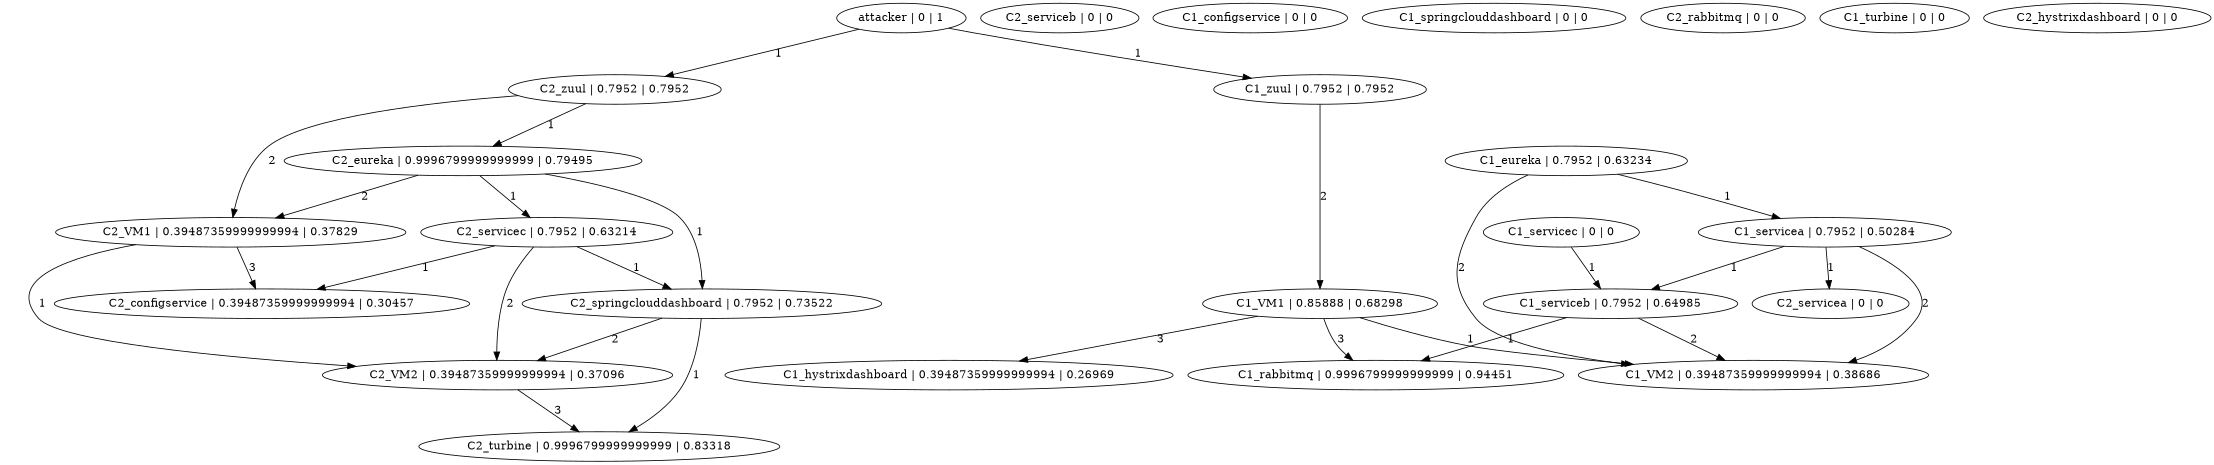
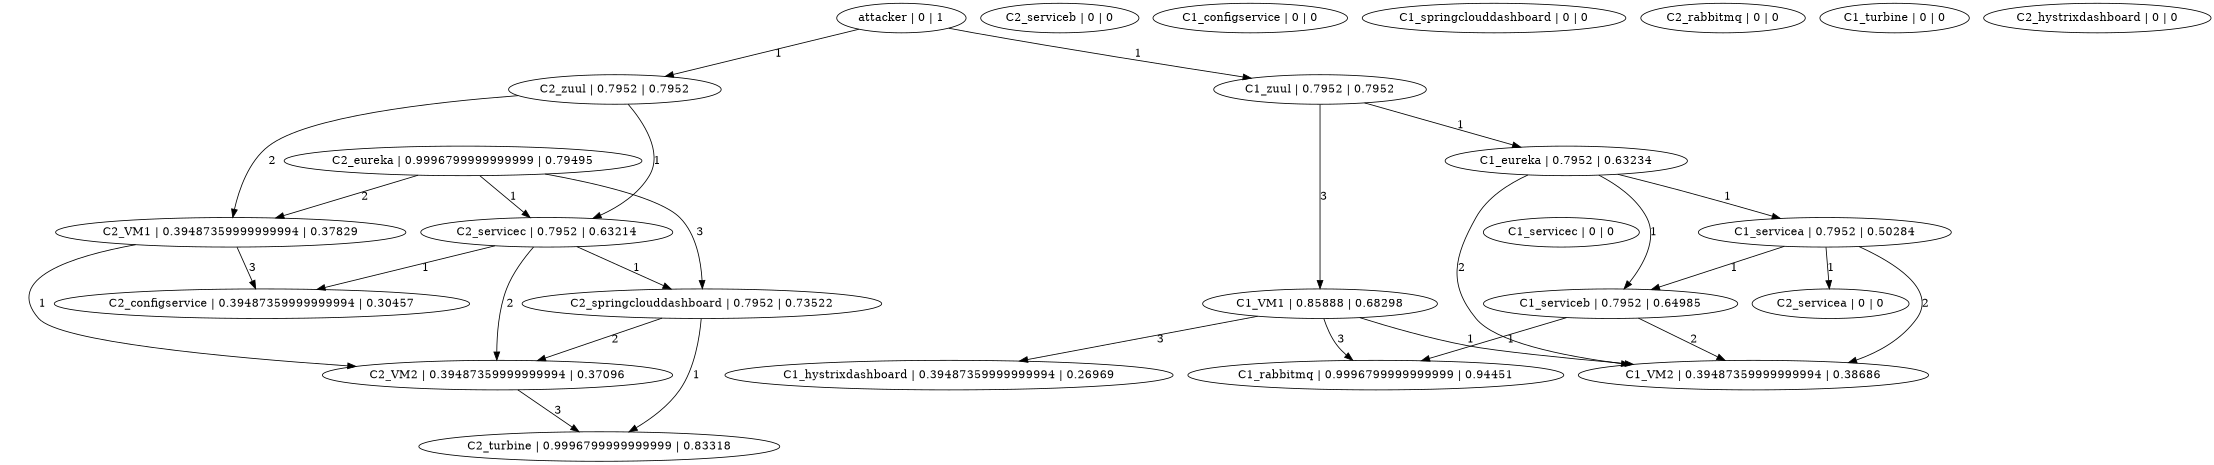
edge "C2_zuul | 0.7952 | 0.7952" -> "C2_eureka | 0.9996799999999999 | 0.79495": now "C2_zuul | 0.7952 | 0.7952" -> "C2_servicec | 0.7952 | 0.63214"
edge "C1_zuul | 0.7952 | 0.7952" -> "C1_eureka | 0.7952 | 0.63234": added, label "1"
edge "C1_zuul | 0.7952 | 0.7952" -> "C1_VM1 | 0.85888 | 0.68298": label "2" -> "3"
edge "C2_eureka | 0.9996799999999999 | 0.79495" -> "C2_springclouddashboard | 0.7952 | 0.73522": label "1" -> "3"
edge "C1_servicec | 0 | 0" -> "C1_serviceb | 0.7952 | 0.64985": now "C1_eureka | 0.7952 | 0.63234" -> "C1_serviceb | 0.7952 | 0.64985"
